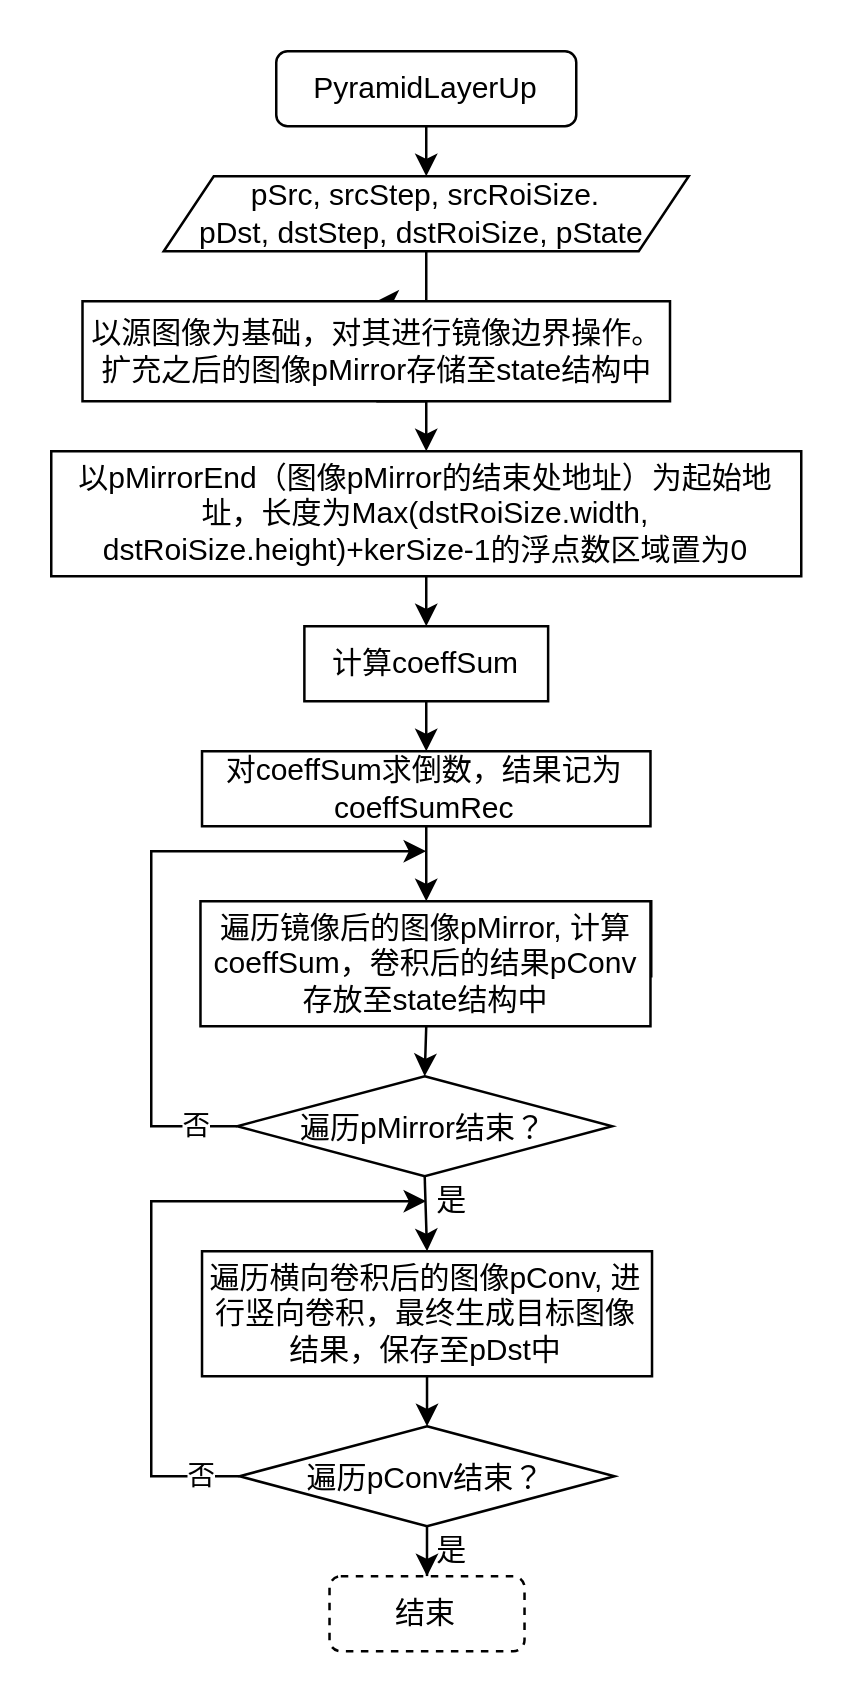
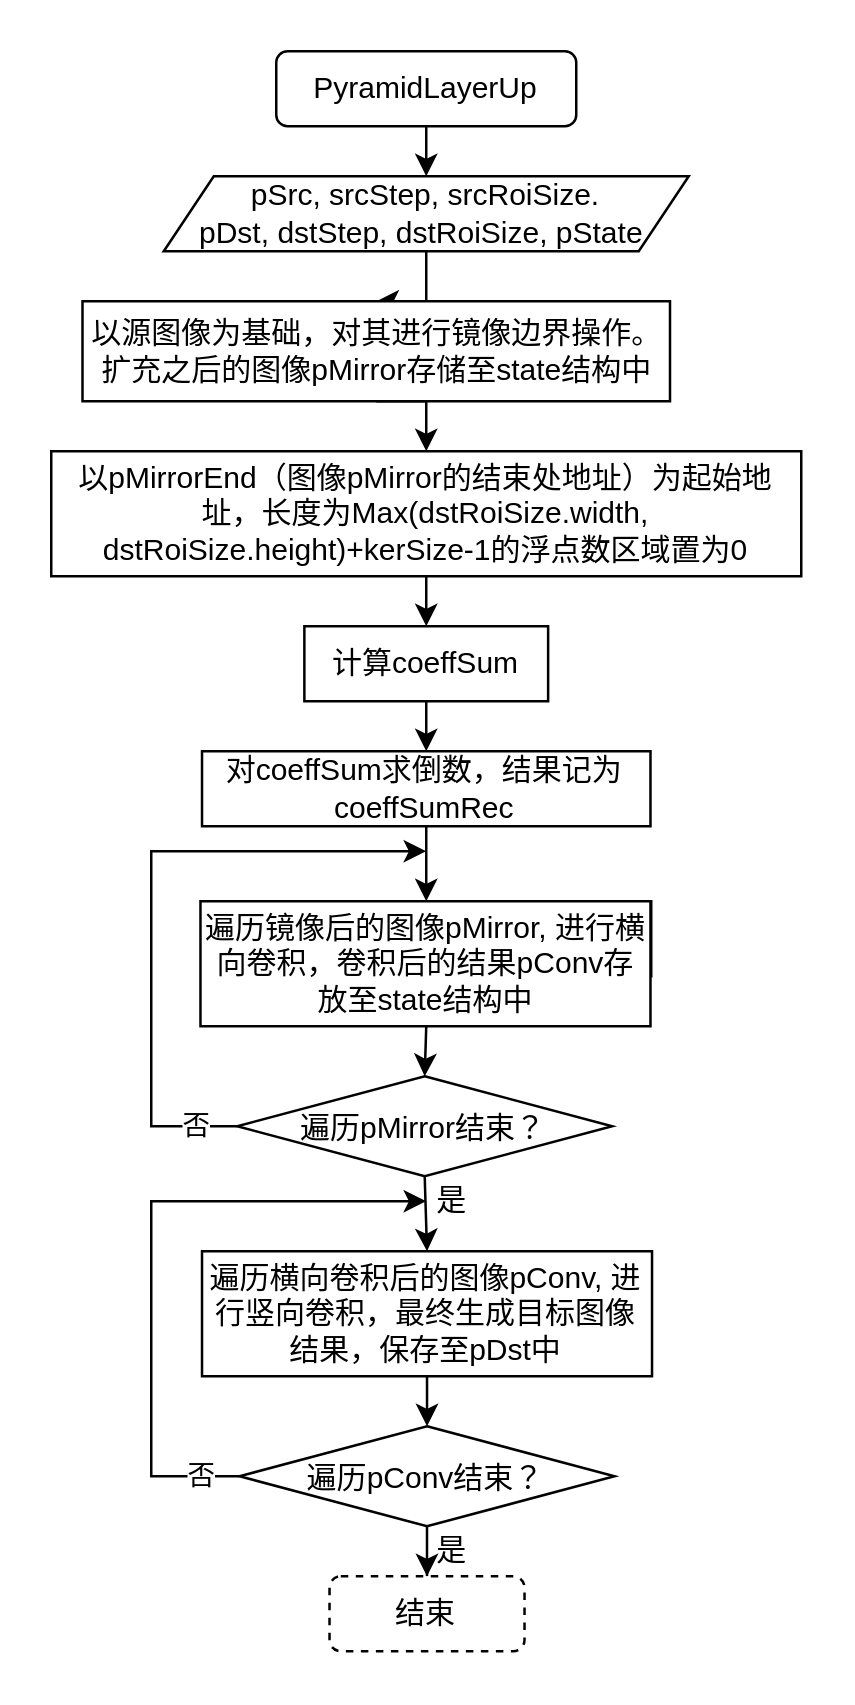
node "遍历镜像后的图像pMirror, 计算coeffSum，卷积后的结果pConv存放至state结构中": label "遍历镜像后的图像pMirror, 计算coeffSum，卷积后的结果pConv存放至state结构中" -> "遍历镜像后的图像pMirror, 进行横向卷积，卷积后的结果pConv存放至state结构中"
